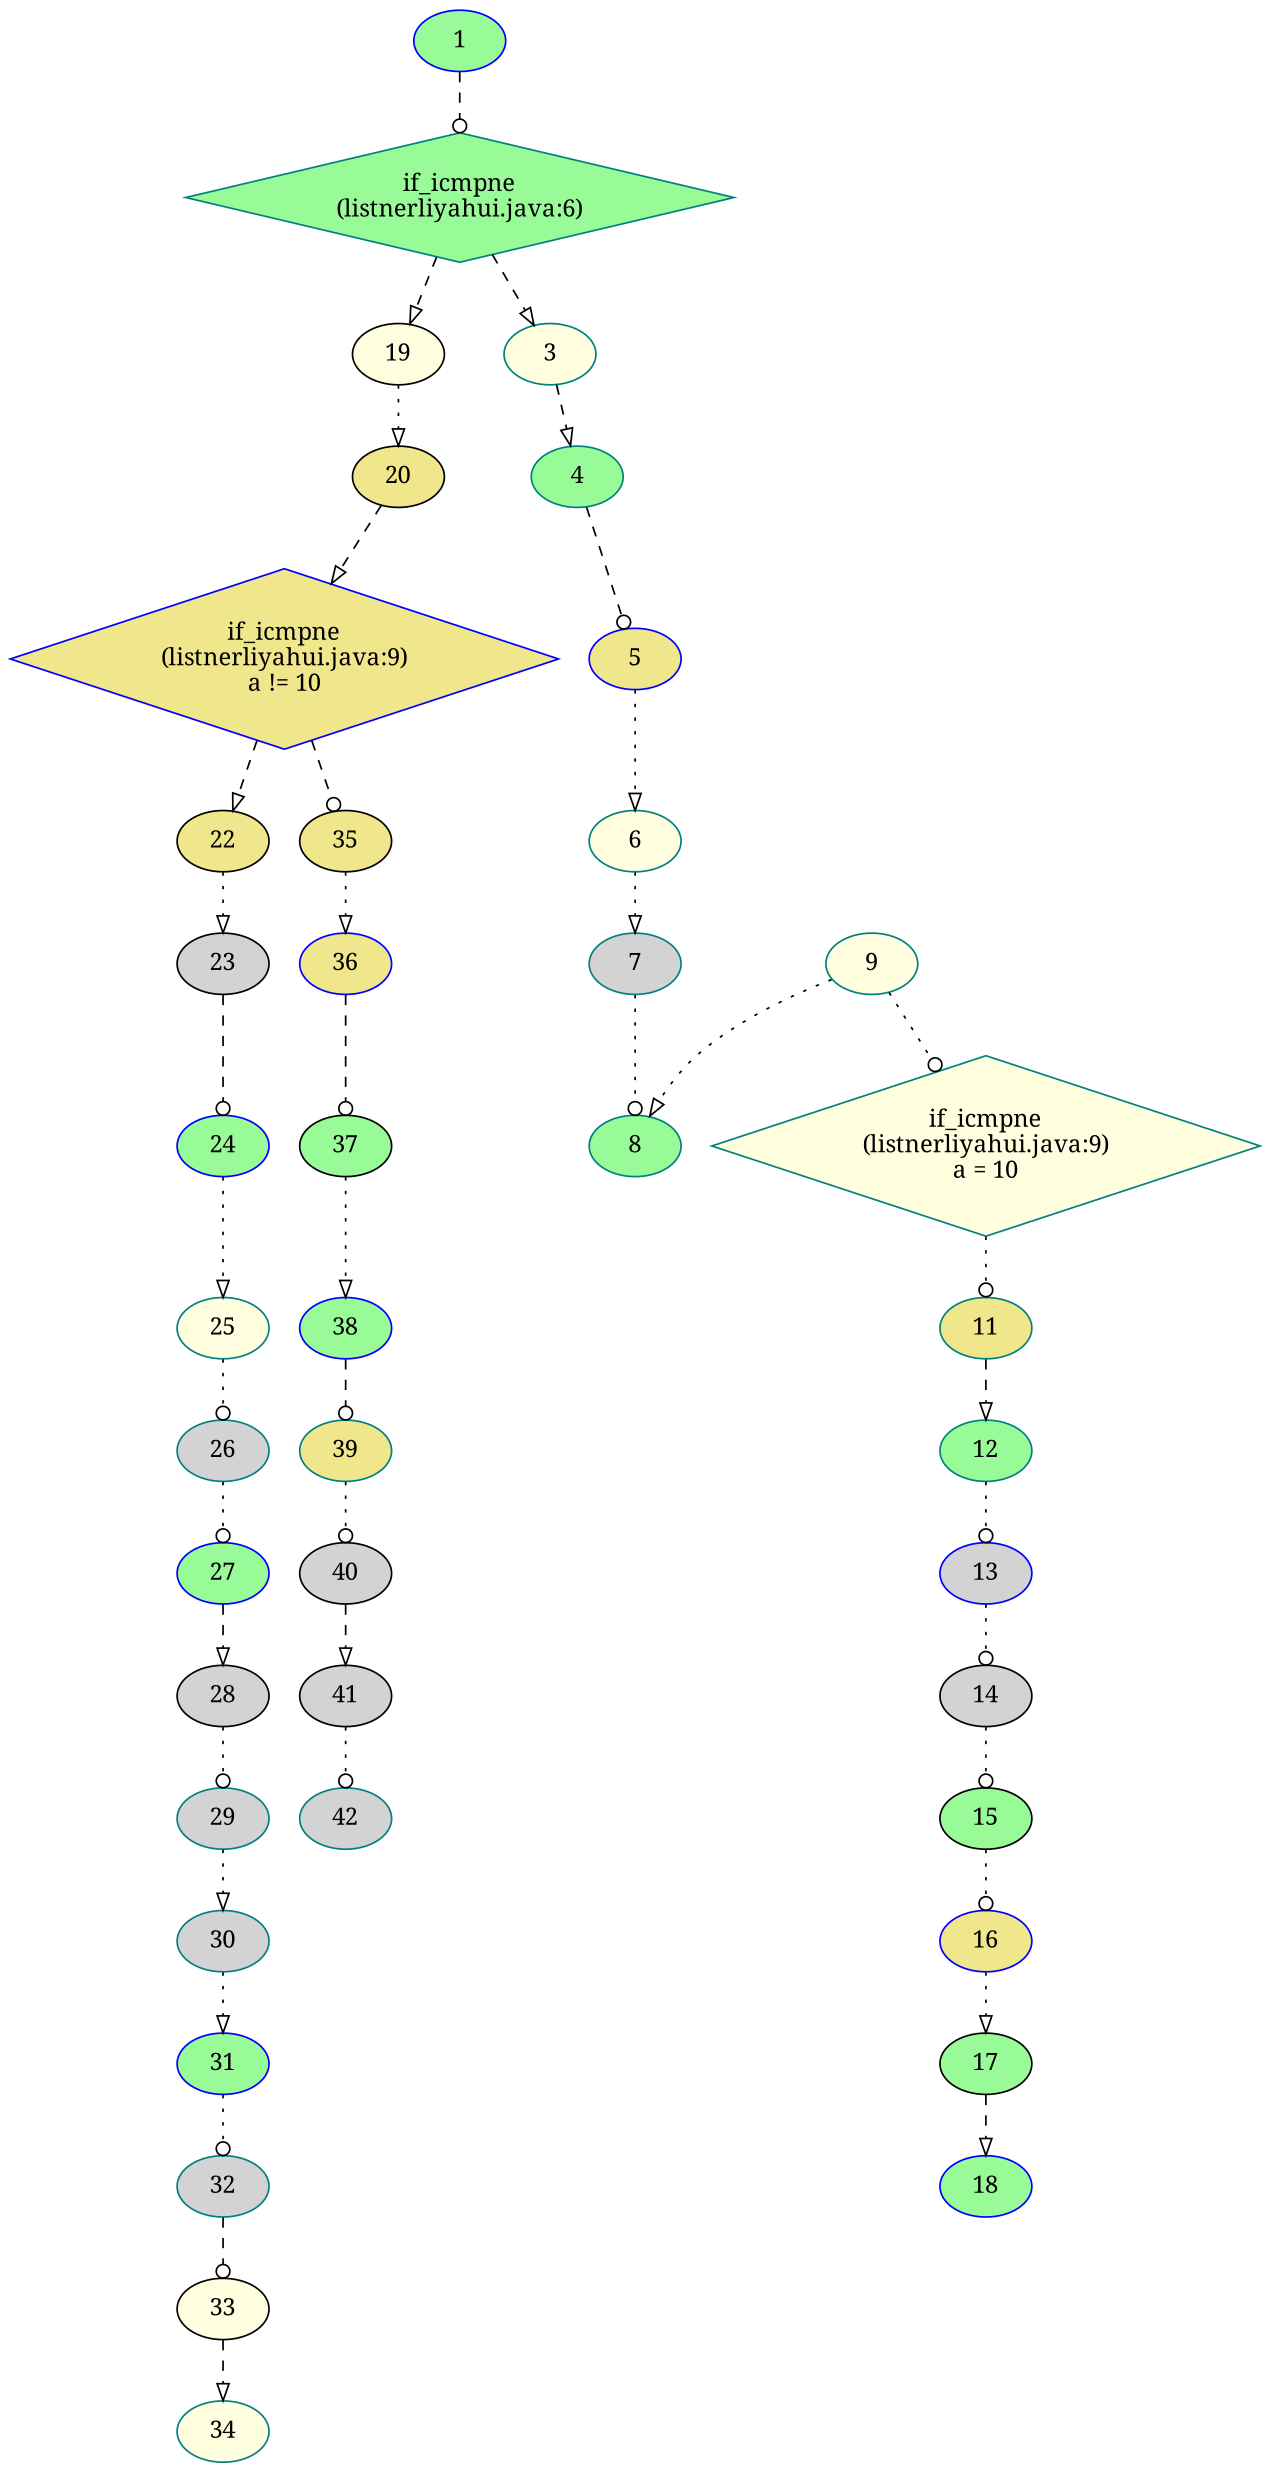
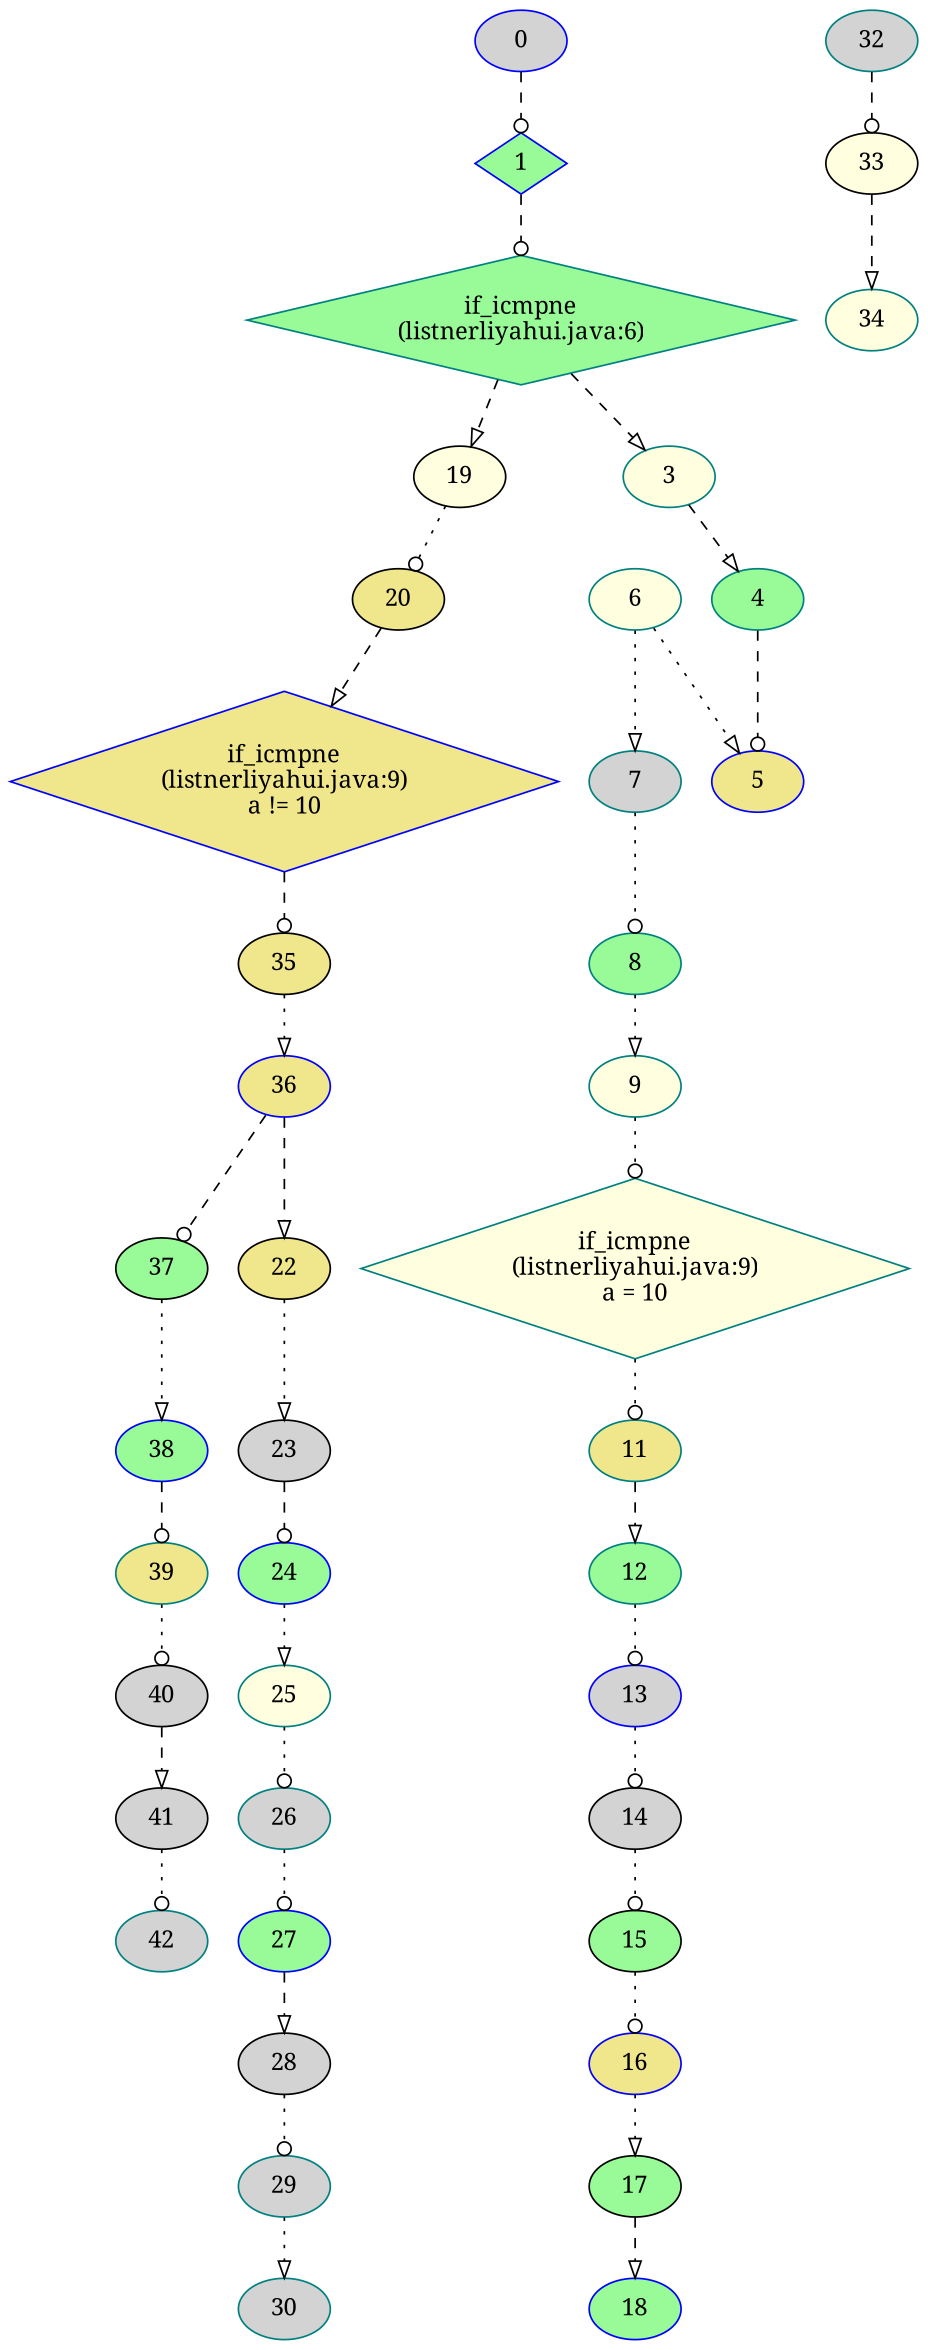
node "1": shape ellipse -> diamond
node "0": added
edge "19" -> "20": arrowhead onormal -> odot
edge "5" -> "6": reversed
edge "if_icmpne (listnerliyahui.java:9) a != 10" -> "22": now "36" -> "22"
edge "9" -> "8": reversed
node "31": removed
